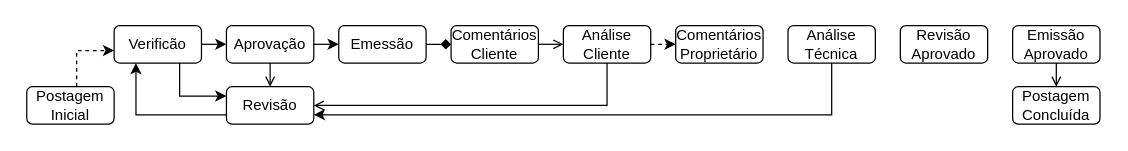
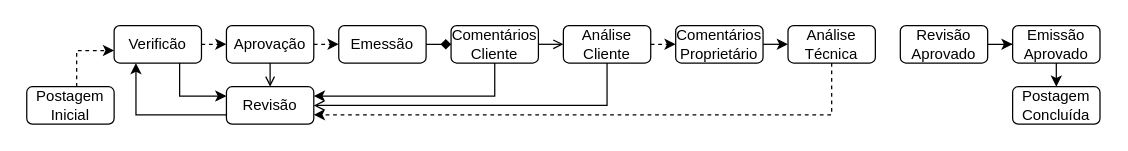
edge "Verificão" -> "Aprovação": style solid -> dashed
edge "Aprovação" -> "Emessão": style solid -> dashed
edge "Comentários Proprietário" -> "Análise Técnica": added
edge "Revisão Aprovado" -> "Emissão Aprovado": added
edge "Emissão Aprovado" -> "Postagem Concluída": arrowhead open -> classic
edge "Comentários Cliente" -> "Revisão": added
edge "Análise Técnica" -> "Revisão": style solid -> dashed
